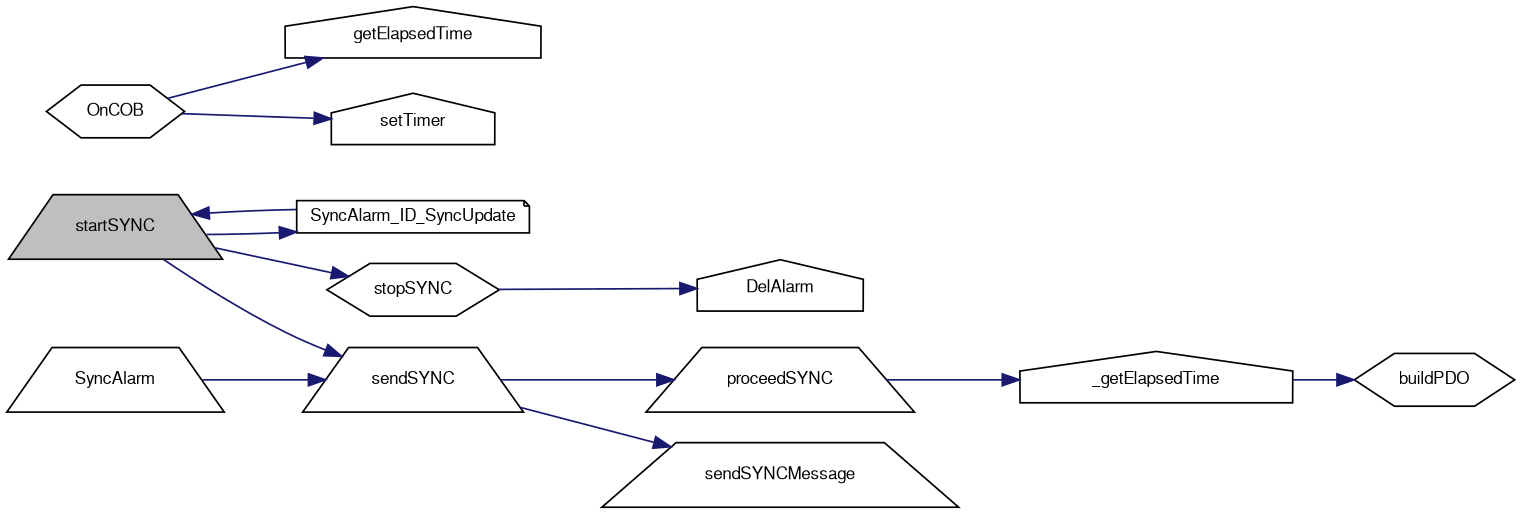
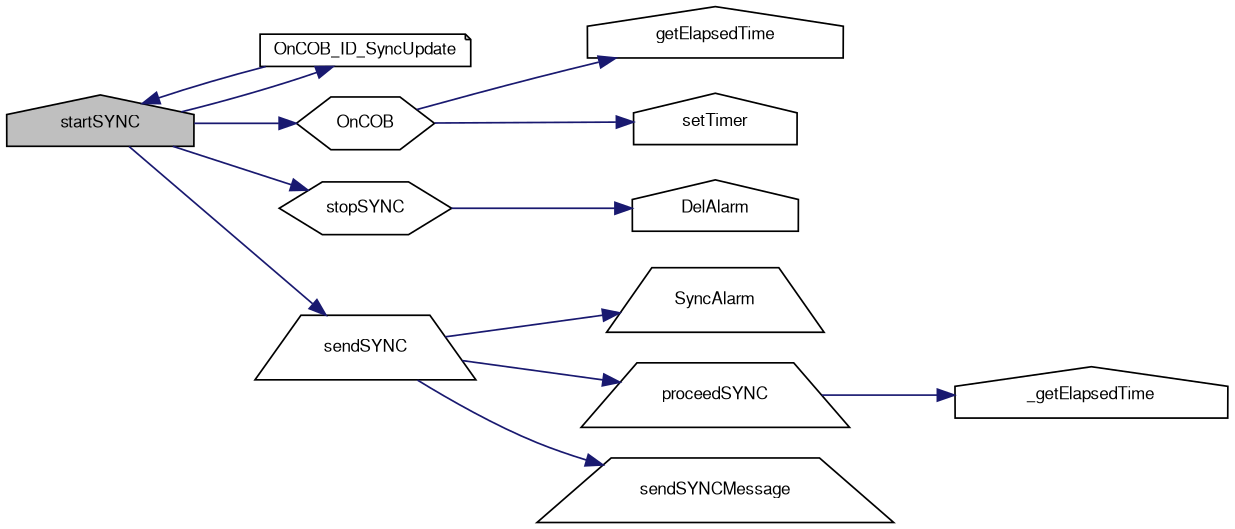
edge "startSYNC" -> "OnCOB": added
node "SyncAlarm_ID_SyncUpdate": label "SyncAlarm_ID_SyncUpdate" -> "OnCOB_ID_SyncUpdate"
node "startSYNC": shape trapezium -> house
edge "SyncAlarm" -> "sendSYNC": reversed
node "buildPDO": removed
